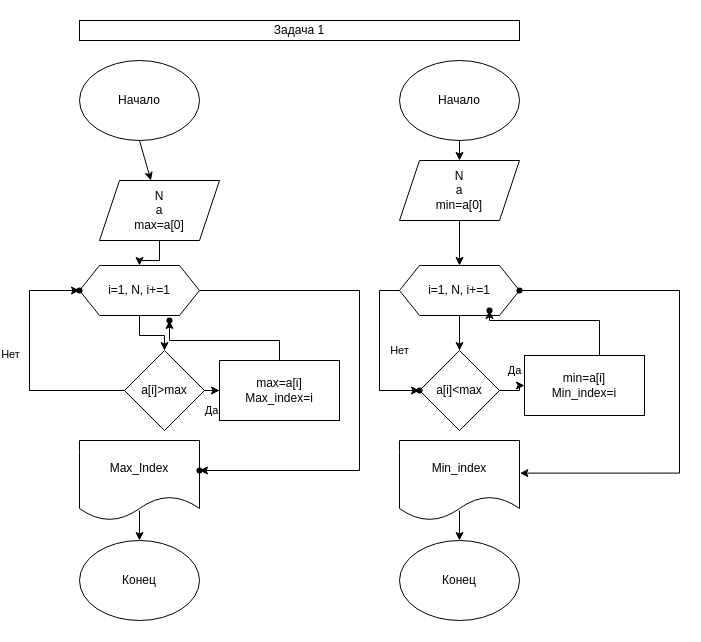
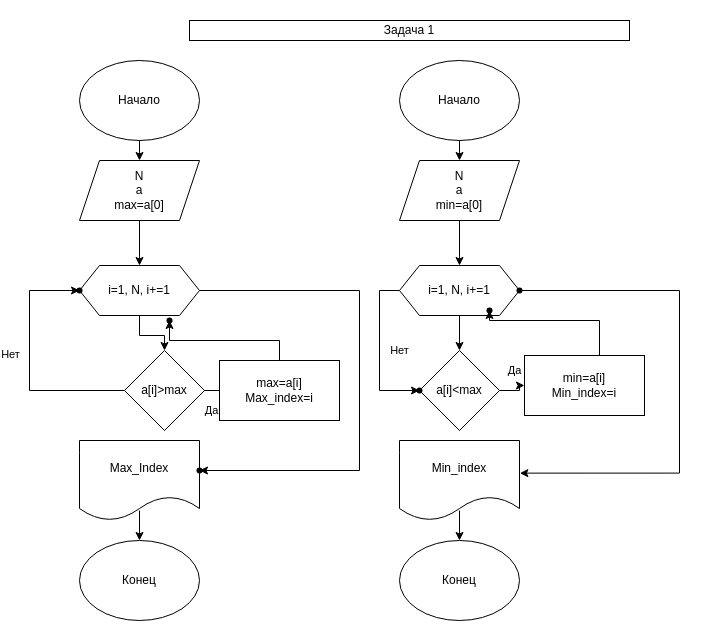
node "Задача 1": moved (300, 31) -> (410, 31)
node "N a max=a[0]": moved (160, 211) -> (140, 191)
edge "a[i]>max" -> "max=a[i] Max_index=i": arrowhead classic -> none
